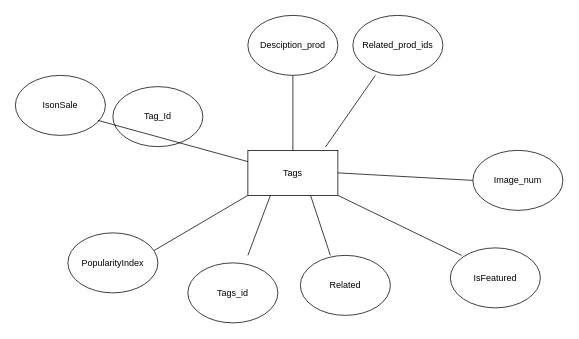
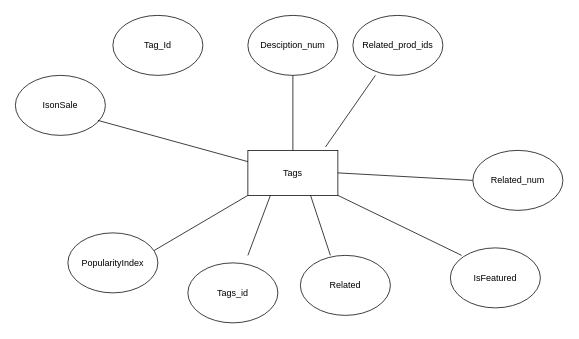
node "Desciption_prod": label "Desciption_prod" -> "Desciption_num"
node "Tag_Id": moved (158, 117) -> (158, 45)
node "Image_num": label "Image_num" -> "Related_num"
